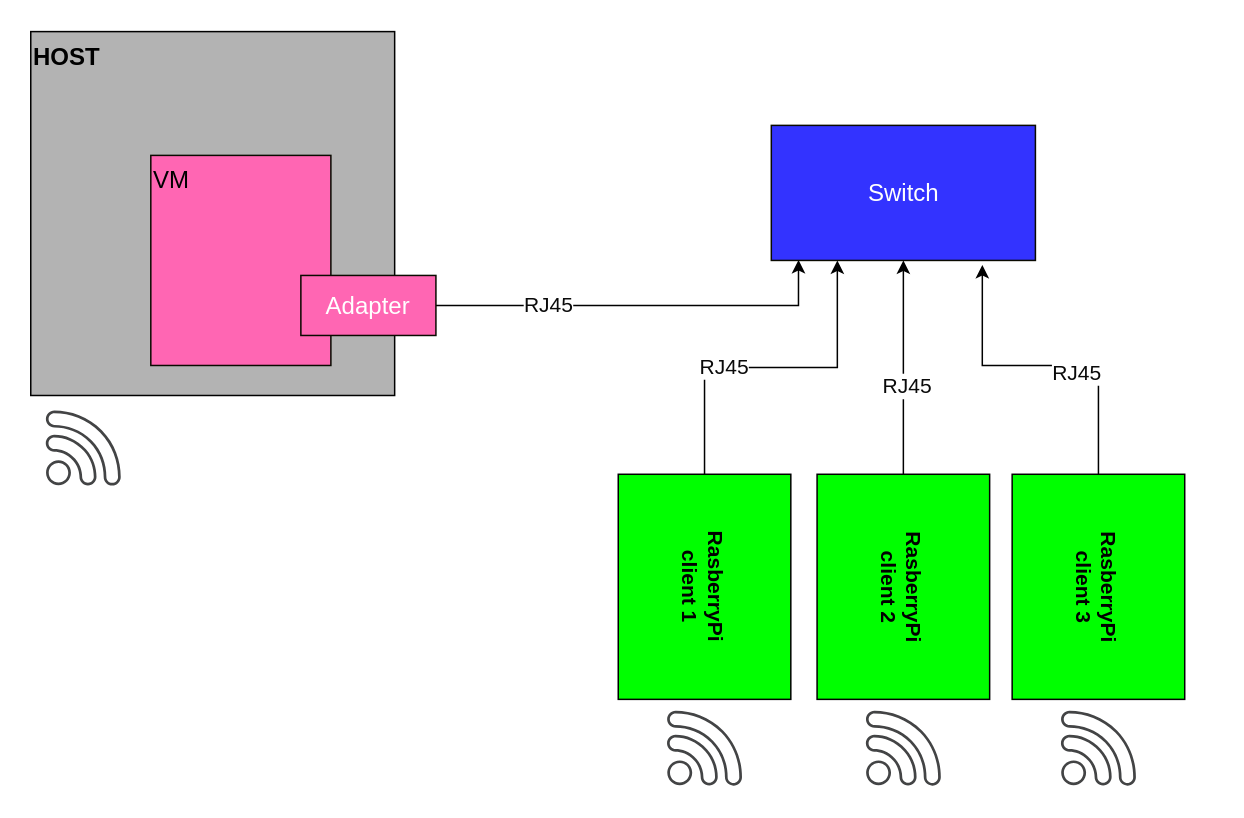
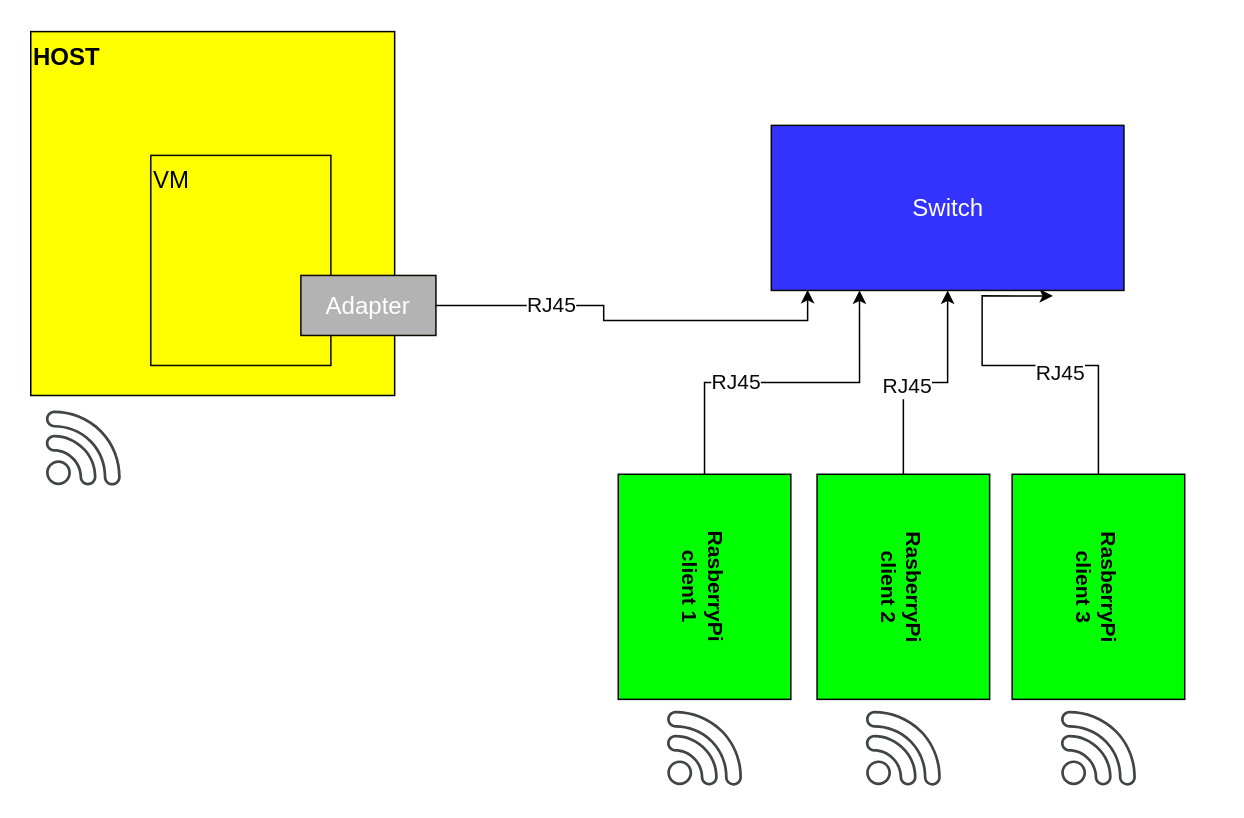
node "HOST": fillcolor #b3b3b3 -> #ffff00
node "Switch": size 264x135 -> 353x165
node "VM": fillcolor #ff66b3 -> #ffff00
node "Adapter": fillcolor #ff66b3 -> #b3b3b3
